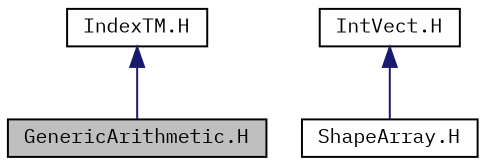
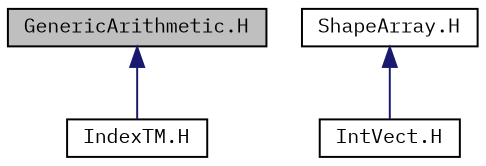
edge "GenericArithmetic.H" -> "IndexTM.H": reversed
edge "ShapeArray.H" -> "IntVect.H": reversed
